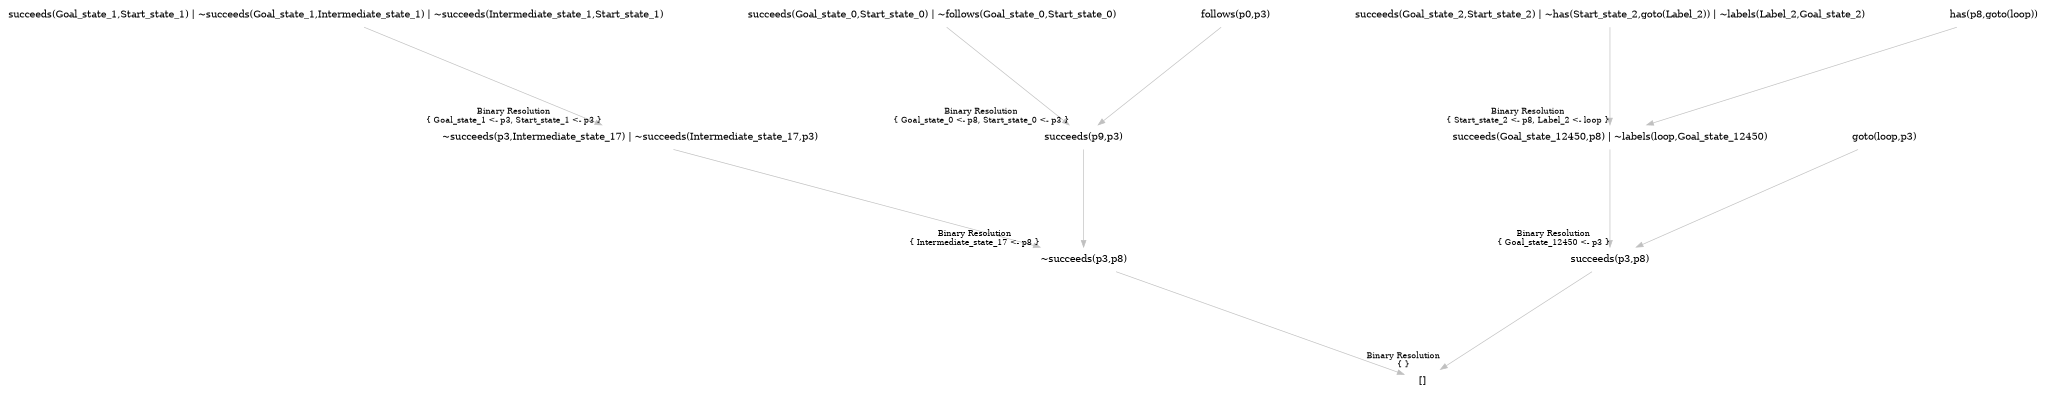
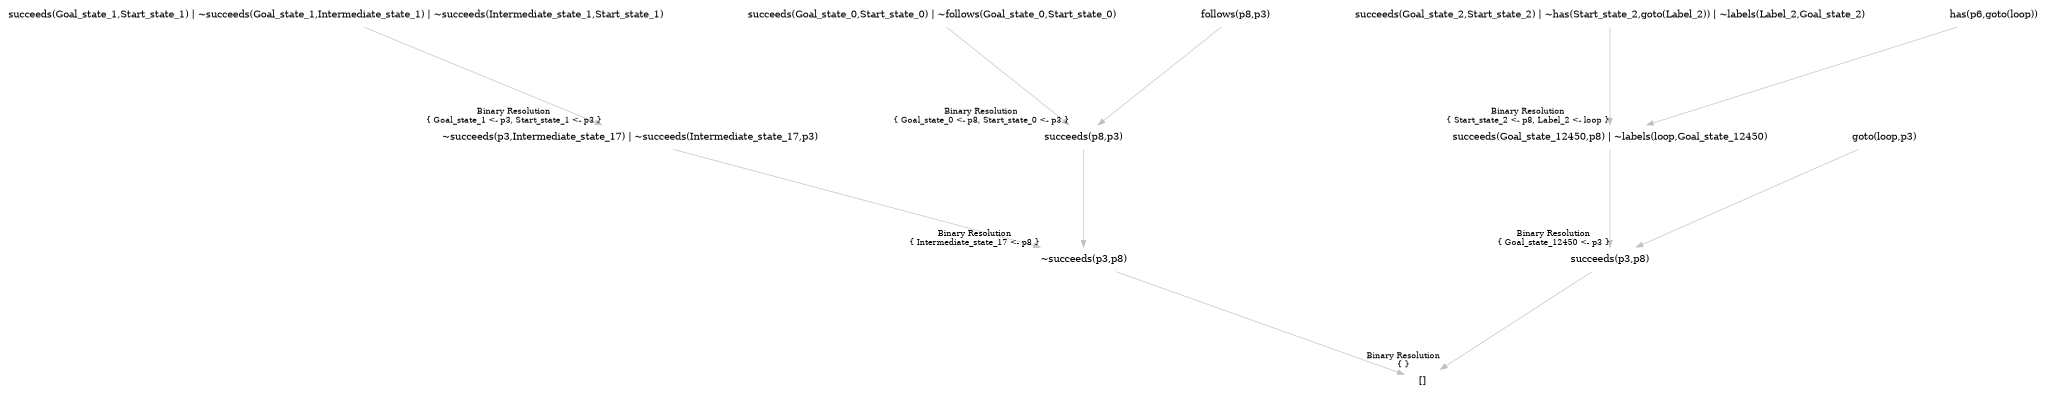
node "follows(p0,p3)": label "follows(p0,p3)" -> "follows(p8,p3)"
node "has(p8,goto(loop))": label "has(p8,goto(loop))" -> "has(p6,goto(loop))"
node "succeeds(p9,p3)": label "succeeds(p9,p3)" -> "succeeds(p8,p3)"
